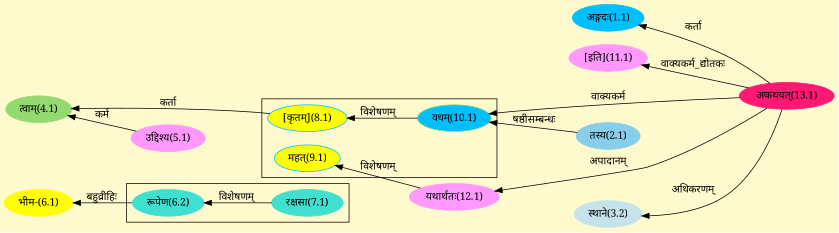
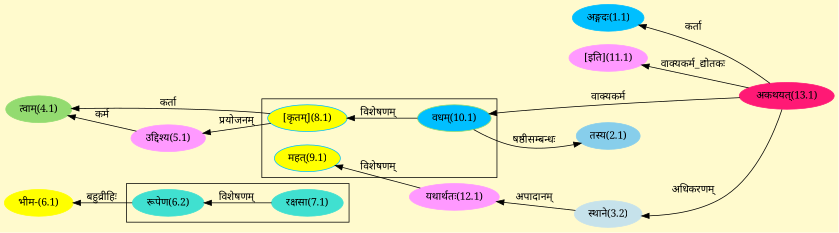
edge "[कृतम्](8.1)" -> "उद्दिश्य(5.1)": added, label "प्रयोजनम्"
edge "तस्य(2.1)" -> "वधम्(10.1)": reversed
edge "अकथयत्(13.1)" -> "यथार्थतः(12.1)": now "स्थाने(3.2)" -> "यथार्थतः(12.1)"
